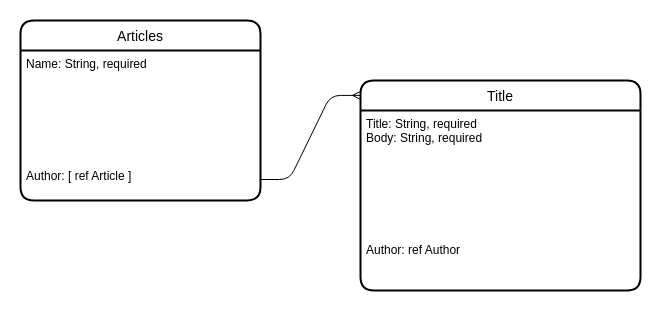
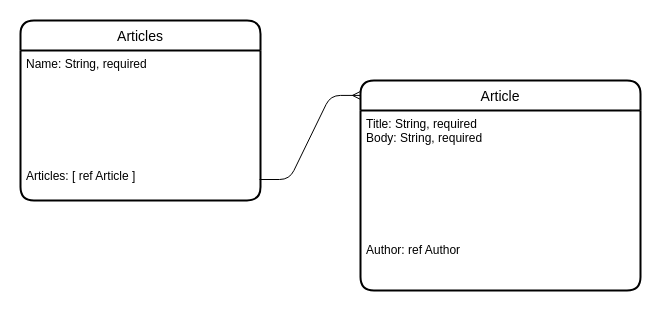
node "Name: String, required Author: [ ref Article ]": label "Name: String, required Author: [ ref Article ]" -> "Name: String, required Articles: [ ref Article ]"
node "Title": label "Title" -> "Article"
